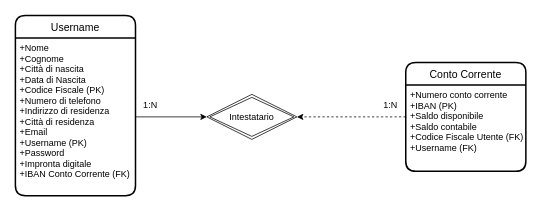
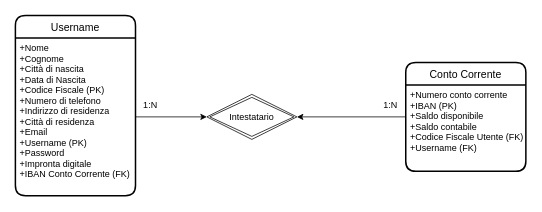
edge "Conto Corrente" -> "Intestatario": style dashed -> solid
